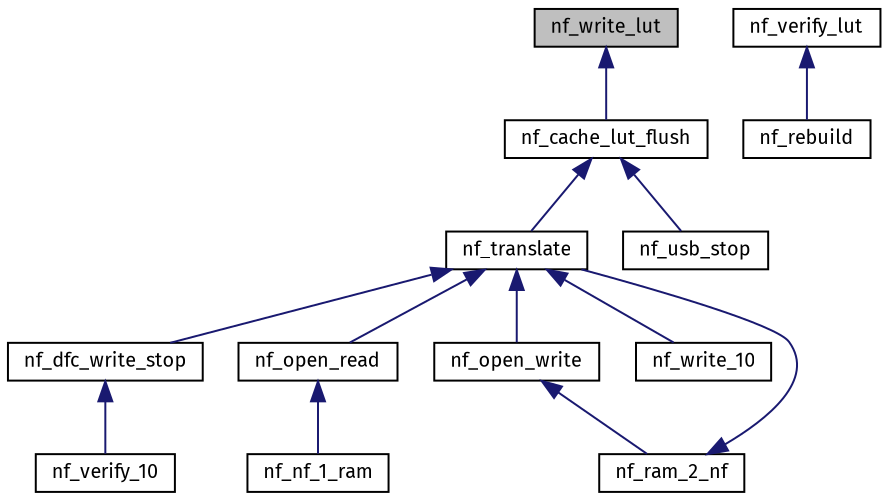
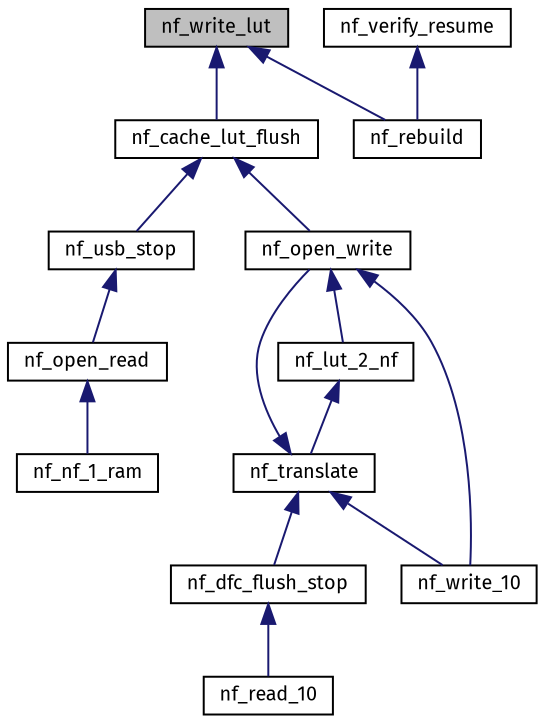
node "nf_verify_lut": label "nf_verify_lut" -> "nf_verify_resume"
edge "nf_rebuild" -> "nf_write_lut": added
edge "nf_translate" -> "nf_cache_lut_flush": now "nf_open_write" -> "nf_cache_lut_flush"
edge "nf_open_read" -> "nf_translate": now "nf_open_read" -> "nf_usb_stop"
node "nf_dfc_write_stop": label "nf_dfc_write_stop" -> "nf_dfc_flush_stop"
edge "nf_write_10" -> "nf_open_write": added
node "nf_verify_10": label "nf_verify_10" -> "nf_read_10"
node "nf_ram_2_nf": label "nf_ram_2_nf" -> "nf_lut_2_nf"
